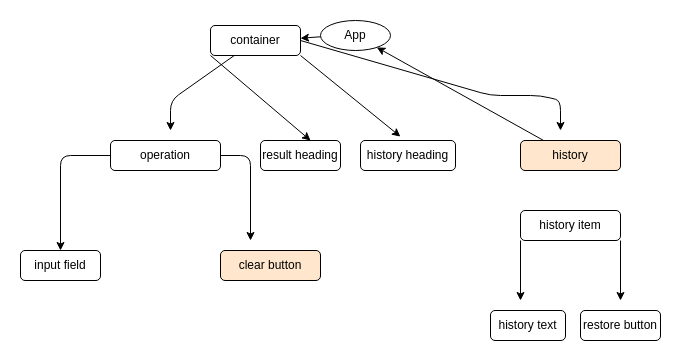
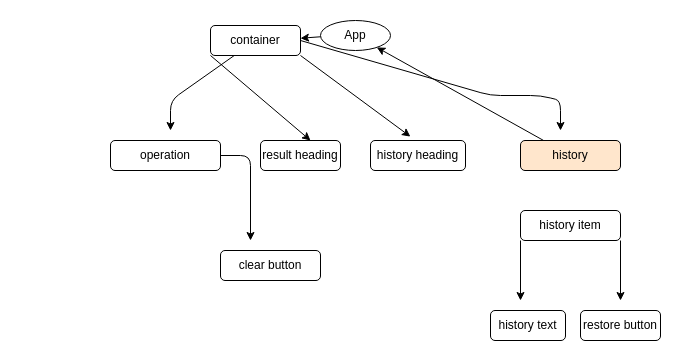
node "history heading": moved (408, 156) -> (418, 156)
edge "operation" -> "input field": removed
node "input field": removed
node "clear button": fillcolor #ffe6cc -> #ffffff
